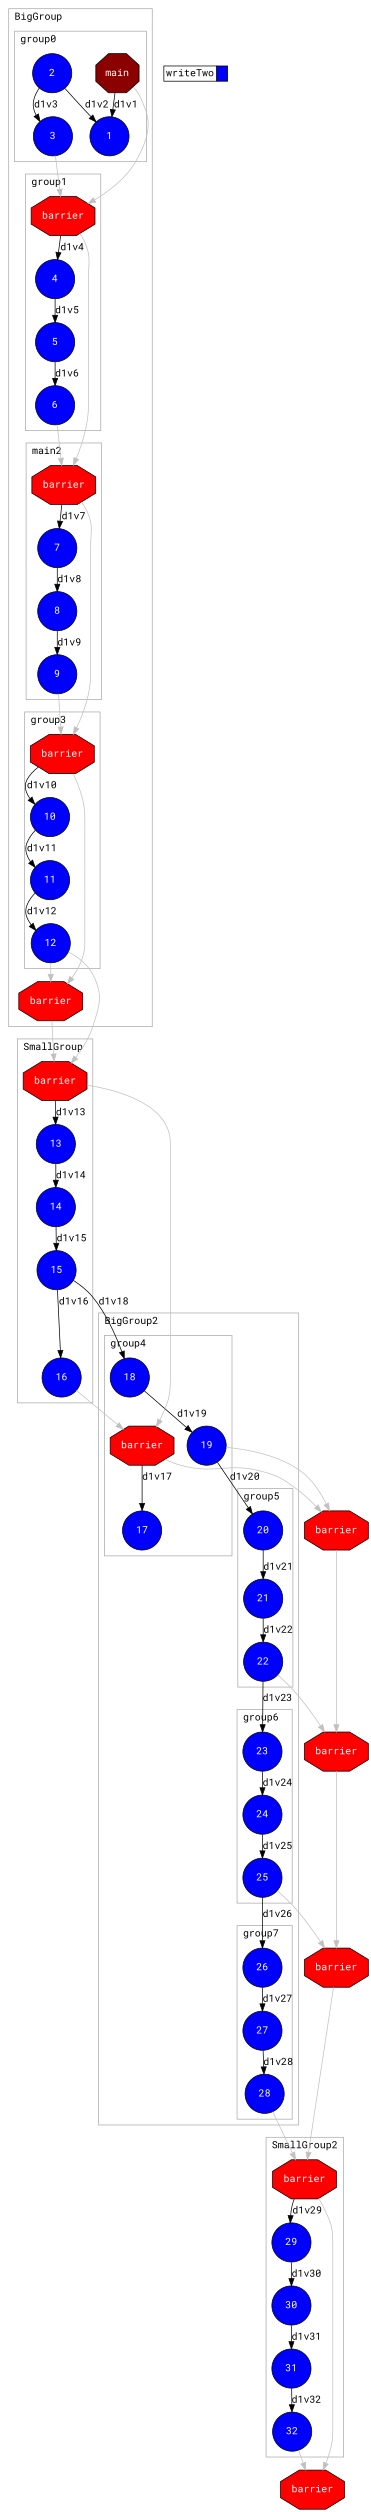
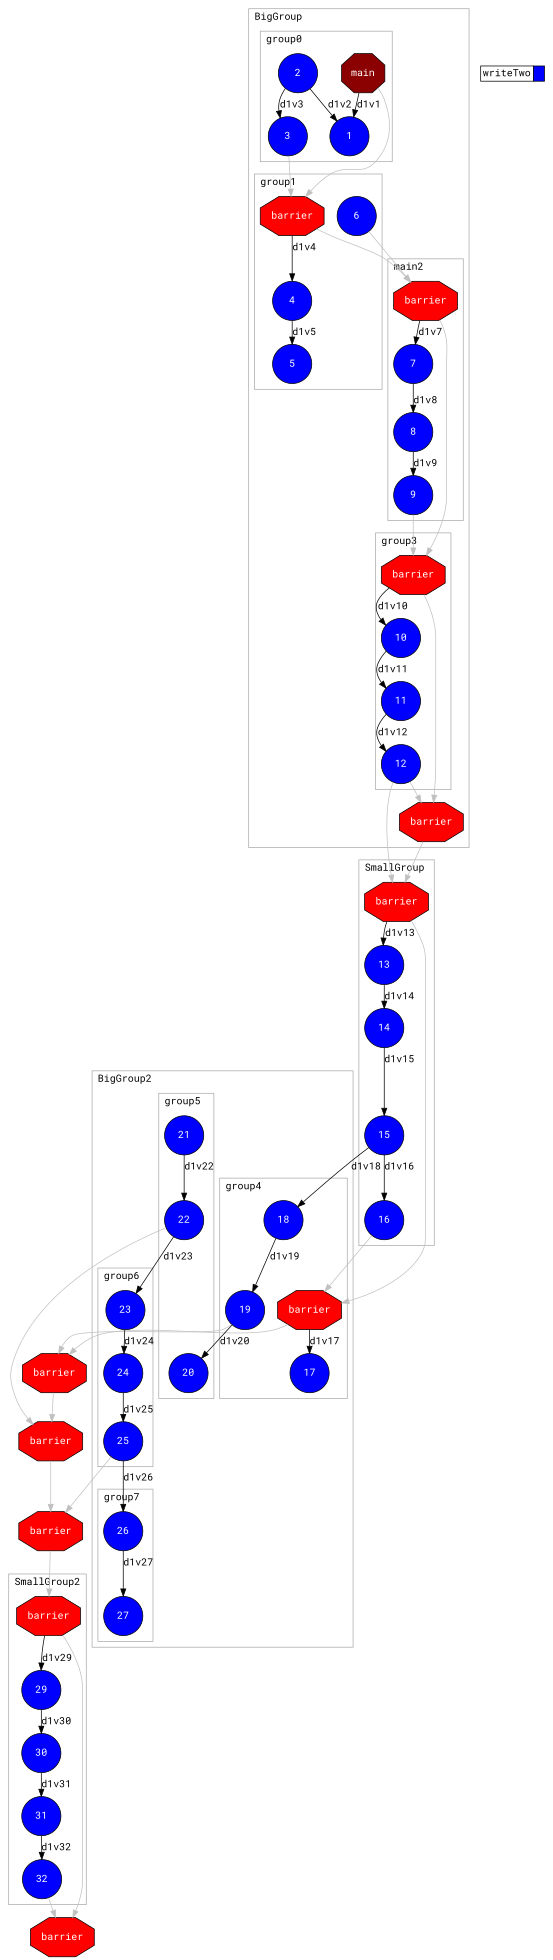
edge "5" -> "6": removed, label "d1v6"
edge "20" -> "21": removed, label "d1v21"
node "28": removed
